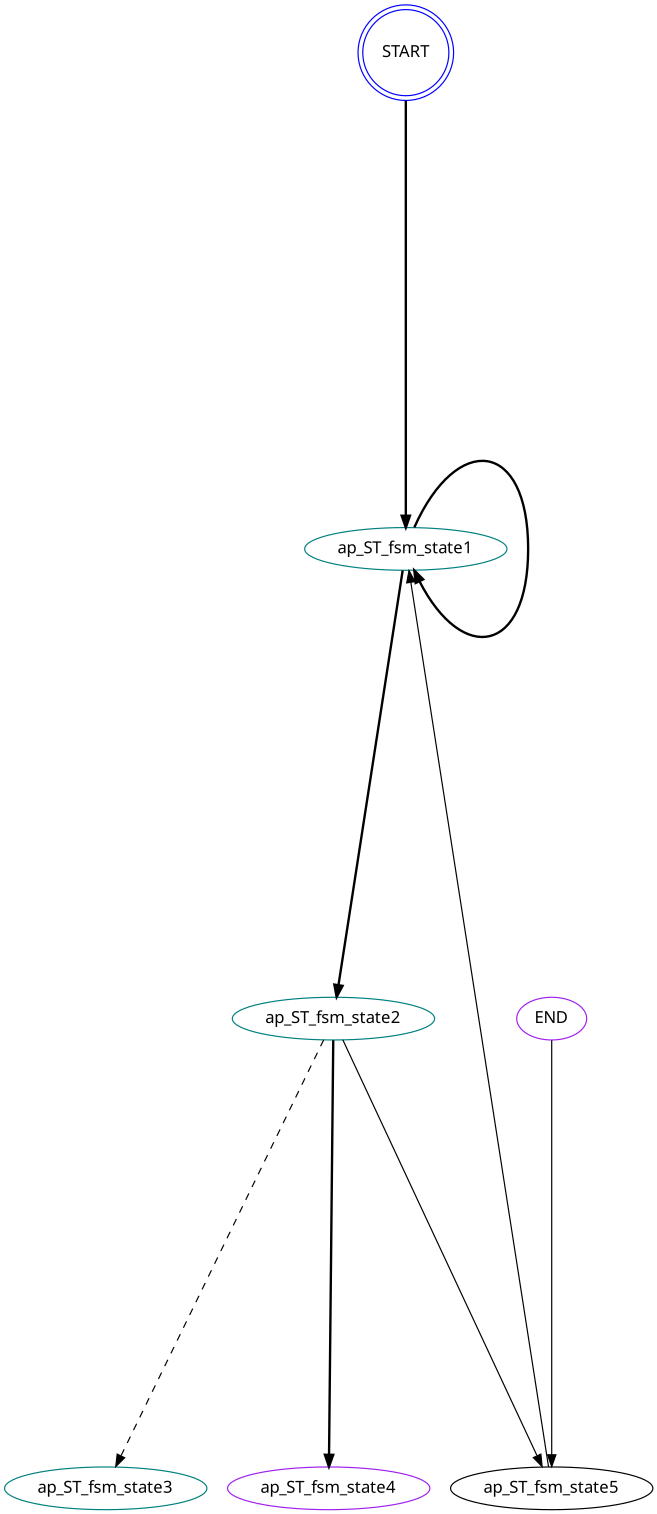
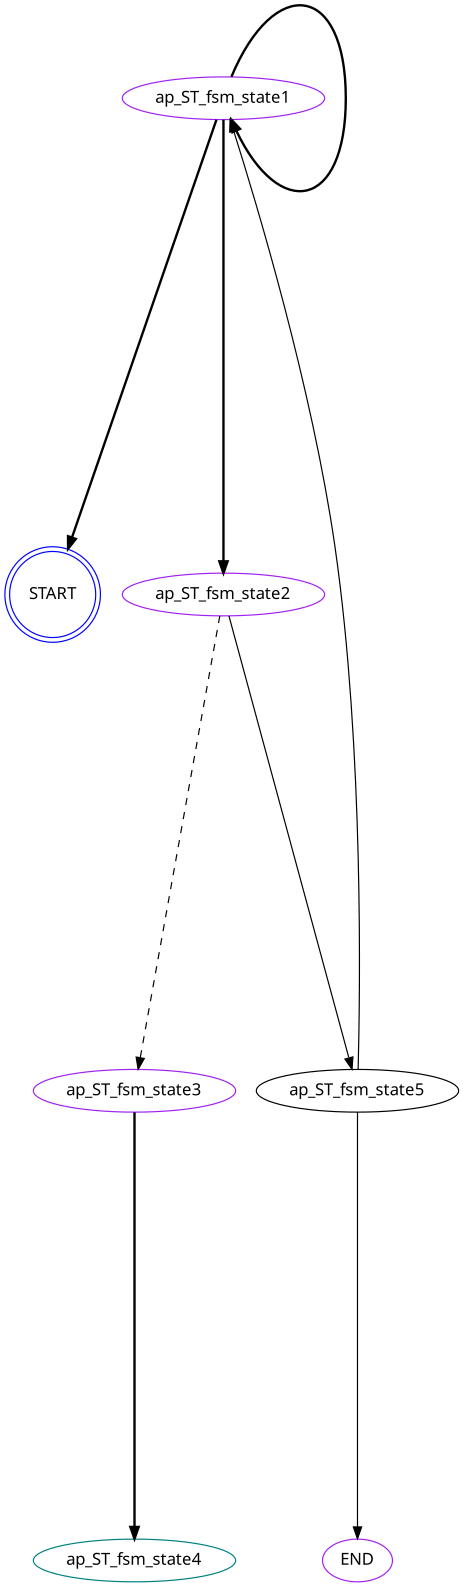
edge "START" -> "ap_ST_fsm_state1": reversed
node "ap_ST_fsm_state1": color teal -> purple
node "ap_ST_fsm_state2": color teal -> purple
edge "ap_ST_fsm_state2" -> "ap_ST_fsm_state4": now "ap_ST_fsm_state3" -> "ap_ST_fsm_state4"
edge "END" -> "ap_ST_fsm_state5": reversed
node "ap_ST_fsm_state3": color teal -> purple
node "ap_ST_fsm_state4": color purple -> teal
